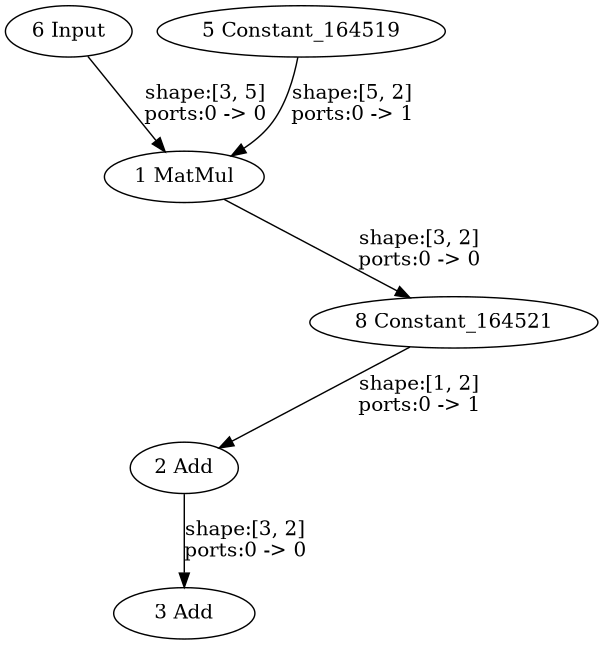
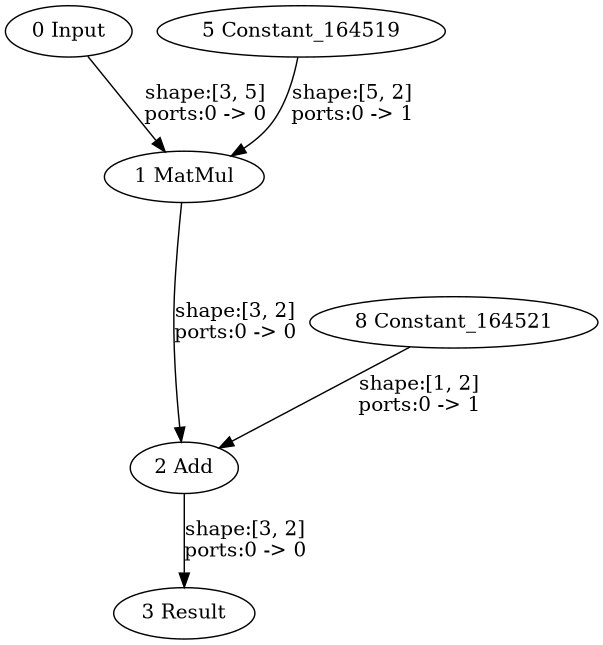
node "6 Input": label "6 Input" -> "0 Input"
edge "1 MatMul" -> "8 Constant_164521": now "1 MatMul" -> "2 Add"
node "3 Add": label "3 Add" -> "3 Result"
